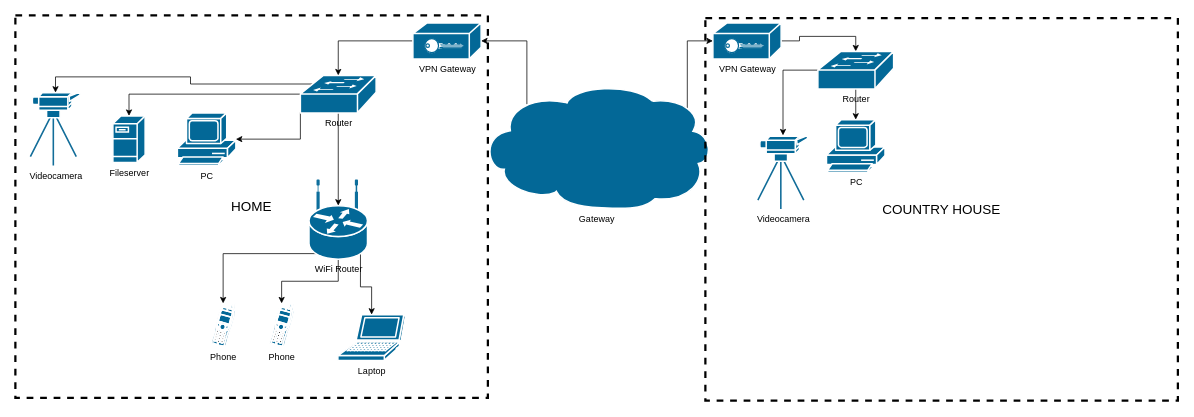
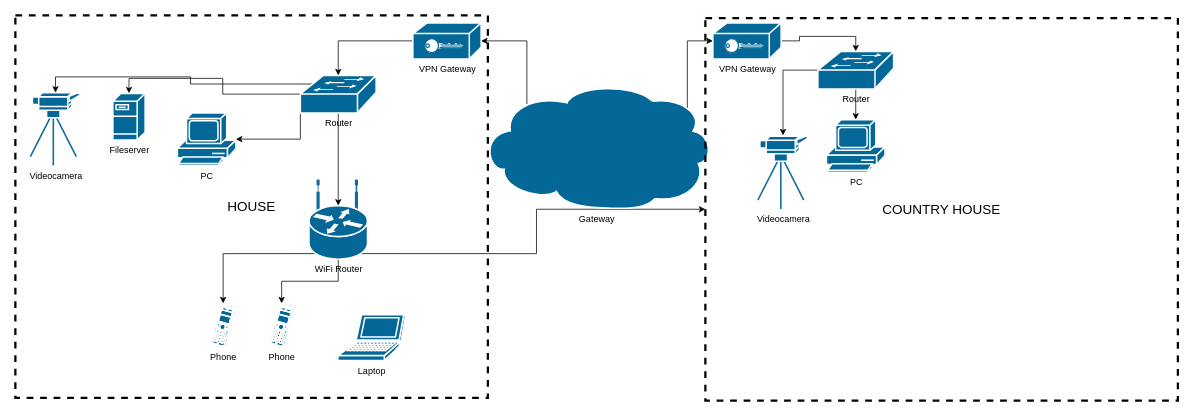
node "Fileserver": moved (129, 139) -> (129, 117)
node "HOME": label "HOME" -> "HOUSE"
edge "WiFi Router" -> "Laptop": now "WiFi Router" -> "COUNTRY HOUSE"
